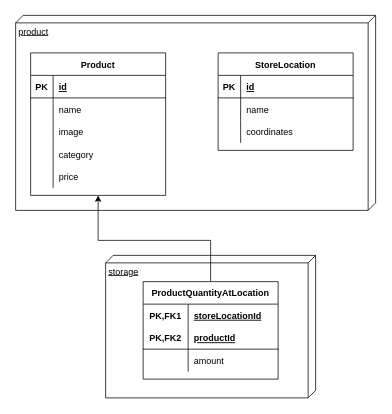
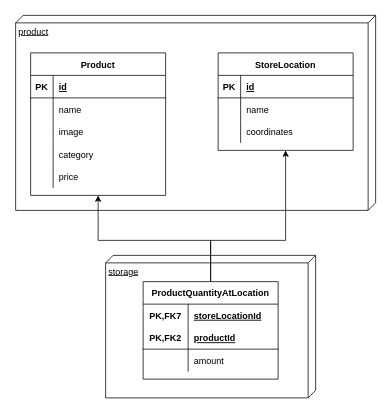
edge "ProductQuantityAtLocation" -> "StoreLocation": added
node "PK,FK1": label "PK,FK1" -> "PK,FK7"
